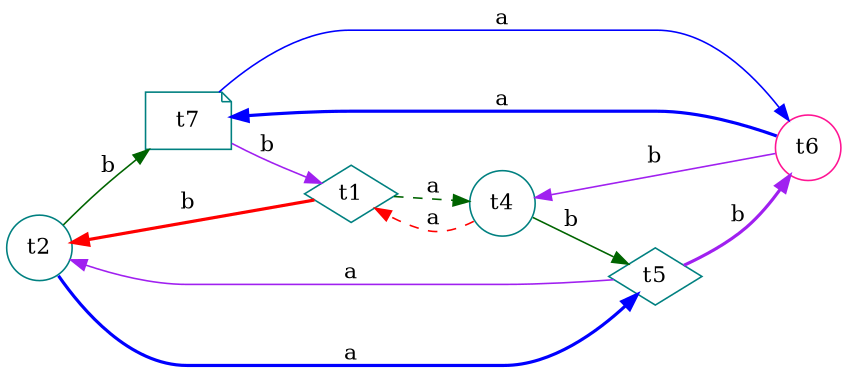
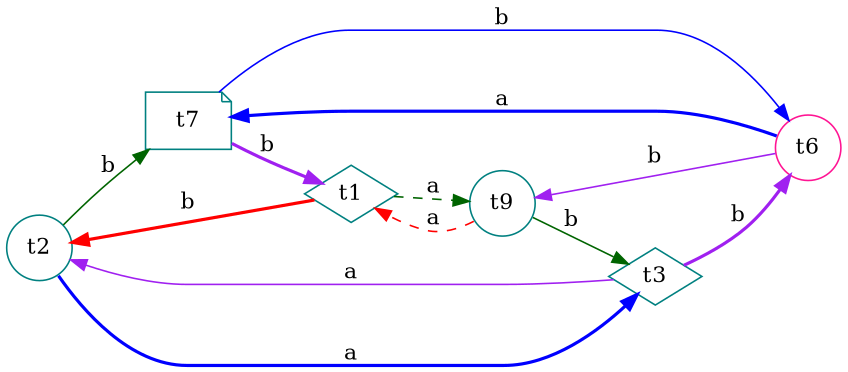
edge "t7" -> "t6": label "a" -> "b"
edge "t7" -> "t1": style solid -> bold
node "t4": label "t4" -> "t9"
node "t5": label "t5" -> "t3"
